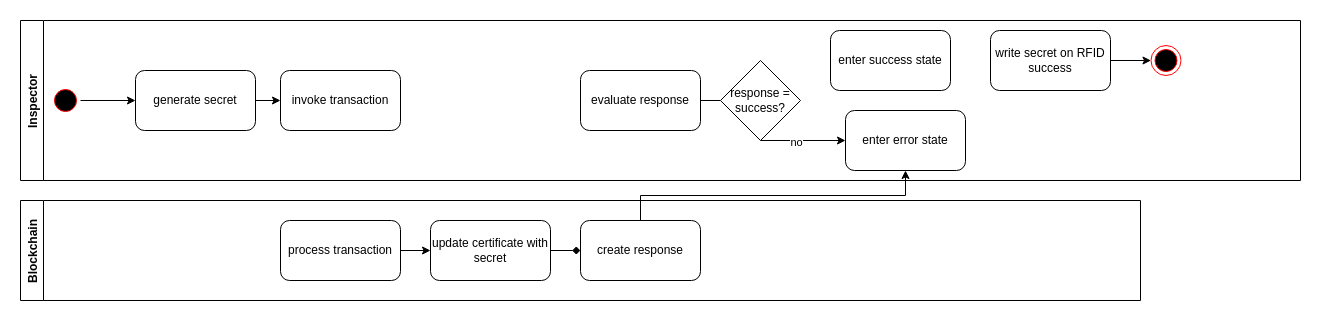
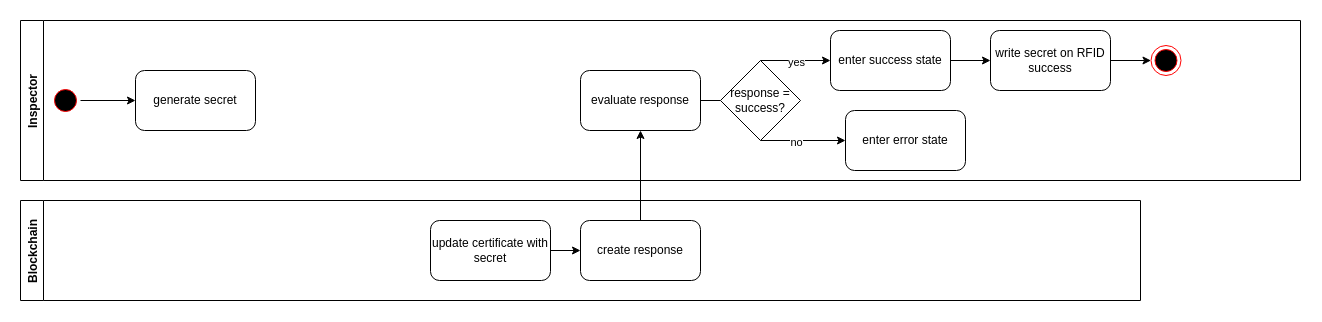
edge "response = success?" -> "enter success state": added, label "yes"
edge "enter success state" -> "write secret on RFID success": added
edge "generate secret" -> "invoke transaction": removed
node "invoke transaction": removed
edge "create response" -> "enter error state": now "create response" -> "evaluate response"
node "process transaction": removed
edge "process transaction" -> "update certificate with secret": removed
edge "update certificate with secret" -> "create response": arrowhead diamond -> classic
